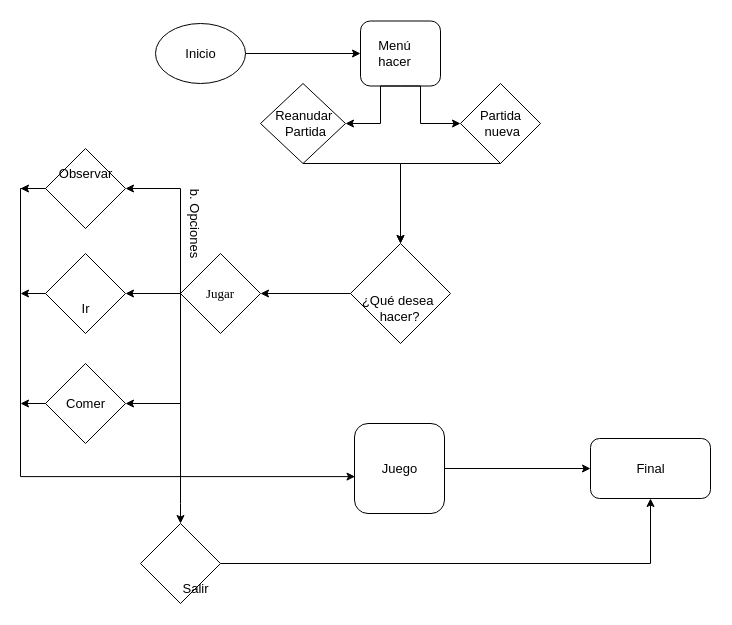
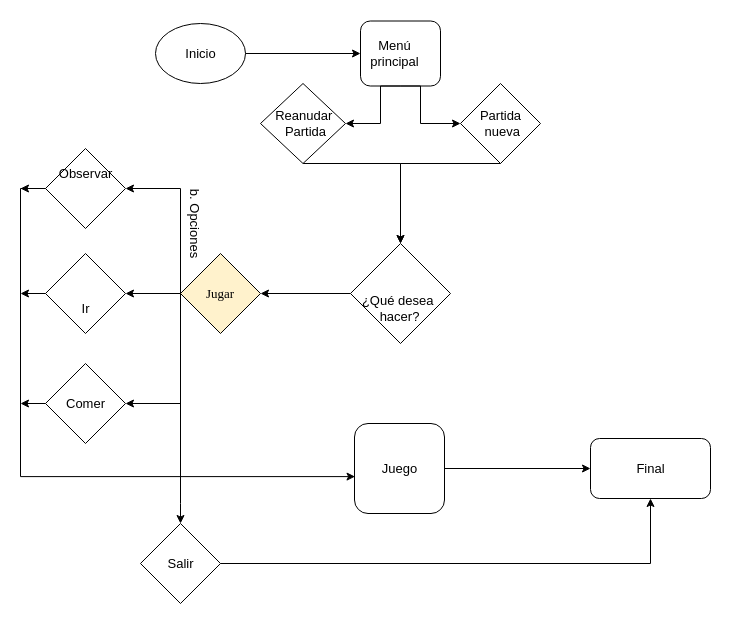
node "Menú hacer": label "Menú hacer" -> "Menú principal"
node "Jugar": fillcolor #ffffff -> #fff2cc
node "Salir": moved (196, 589) -> (181, 564)
